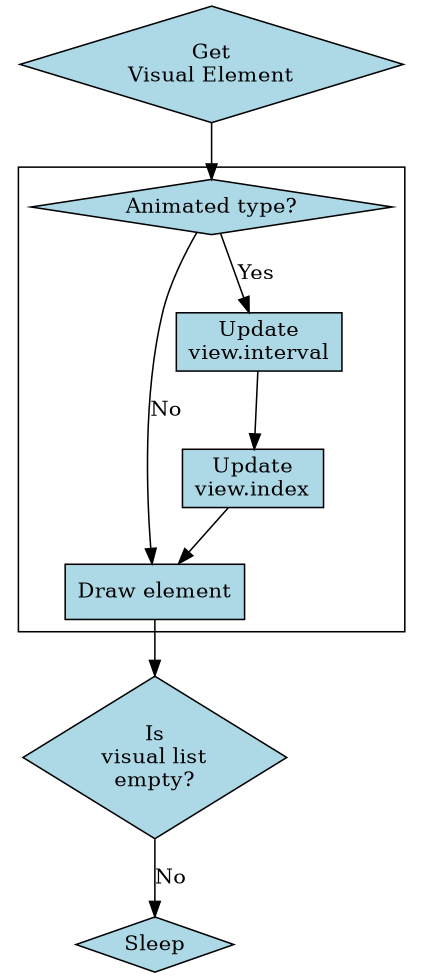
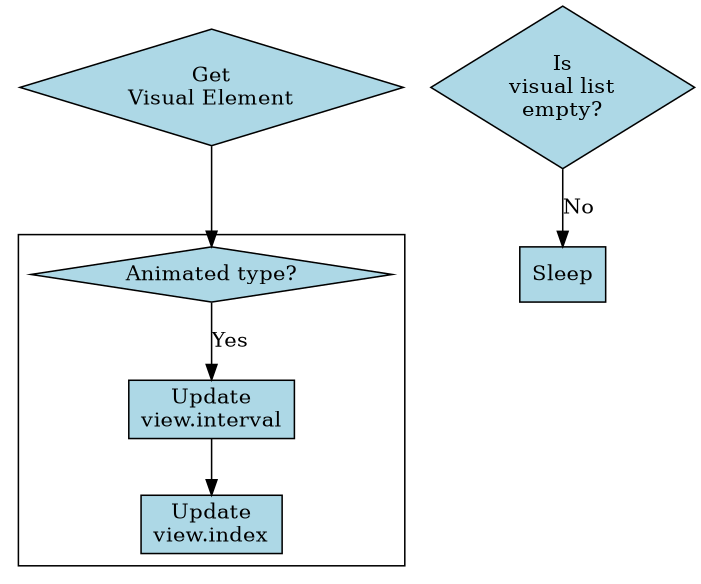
node "Draw element": removed
node "Sleep": shape diamond -> box
